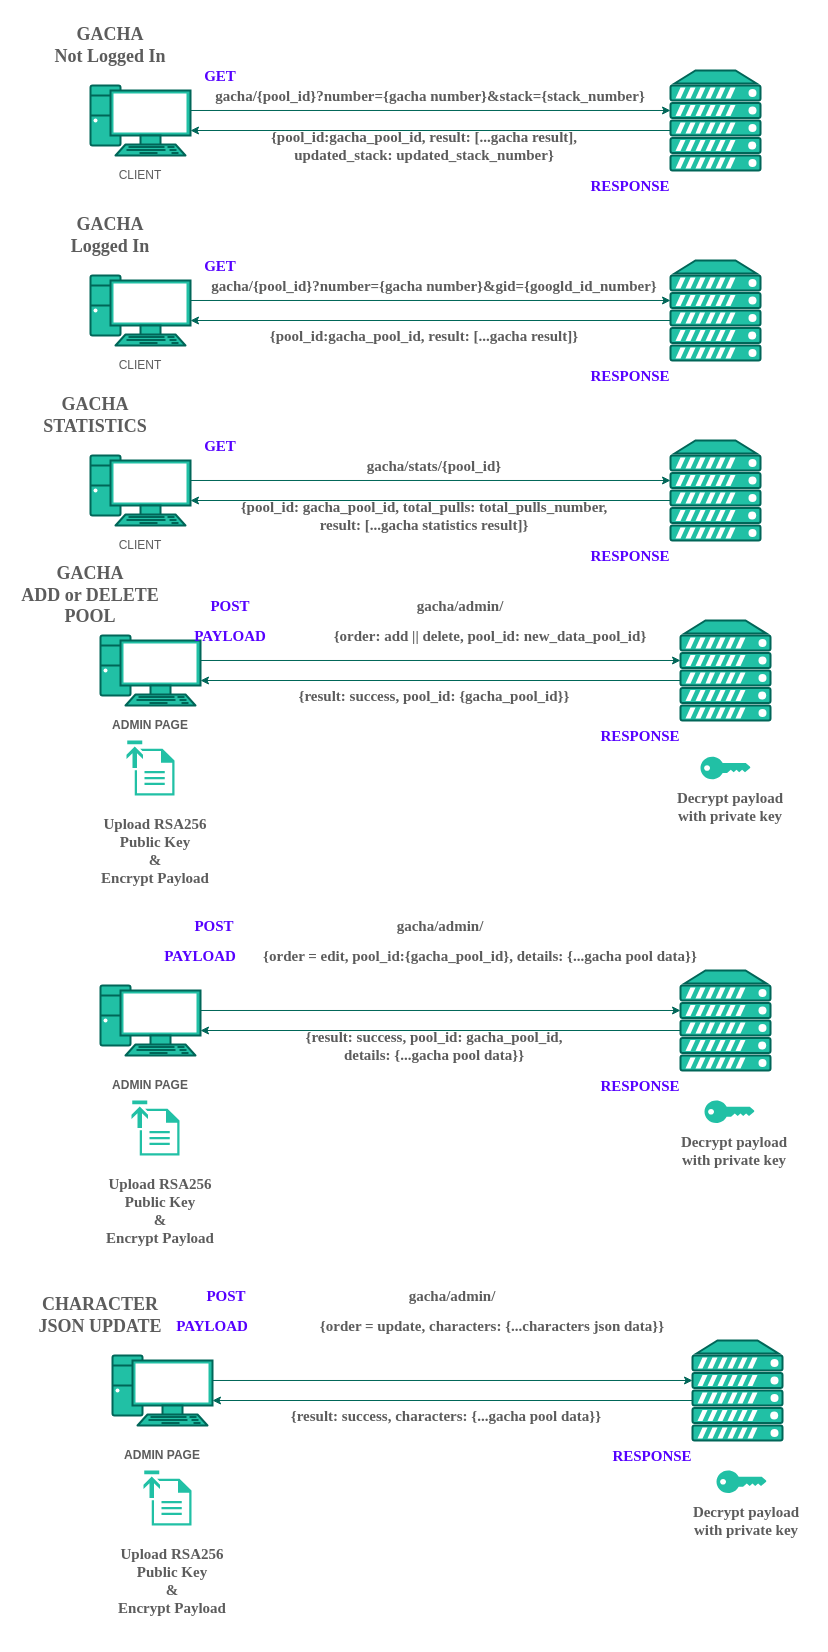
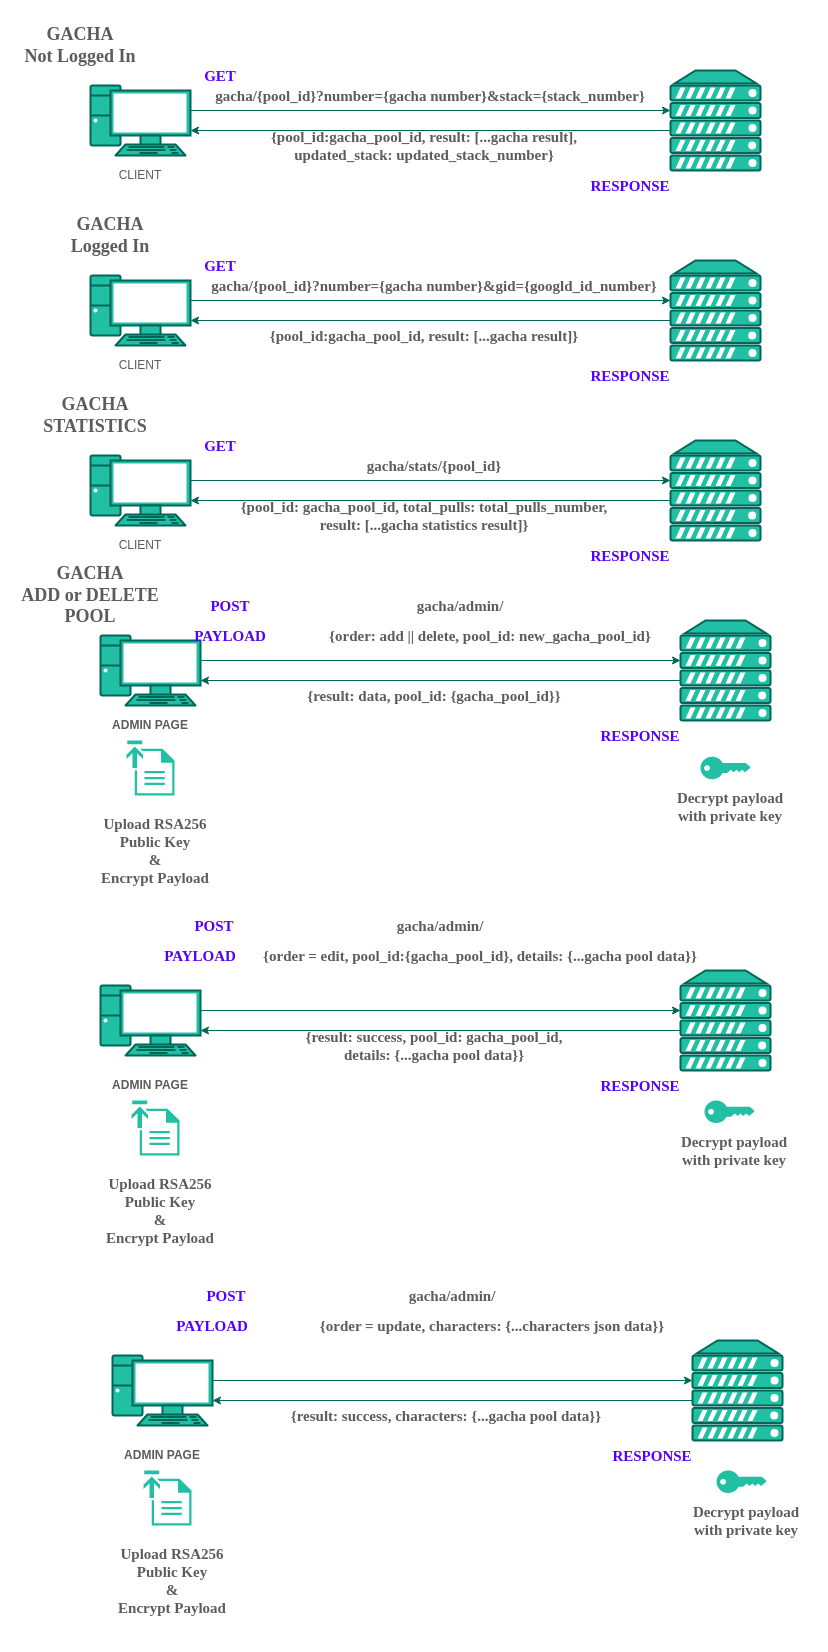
node "GACHA Not Logged In": moved (111, 46) -> (81, 46)
node "{order: add || delete, pool_id: new_data_pool_id}": label "{order: add || delete, pool_id: new_data_pool_id}" -> "{order: add || delete, pool_id: new_gacha_pool_id}"
node "{result: success, pool_id: {gacha_pool_id}}": label "{result: success, pool_id: {gacha_pool_id}}" -> "{result: data, pool_id: {gacha_pool_id}}"
node "CHARACTER JSON UPDATE": removed
